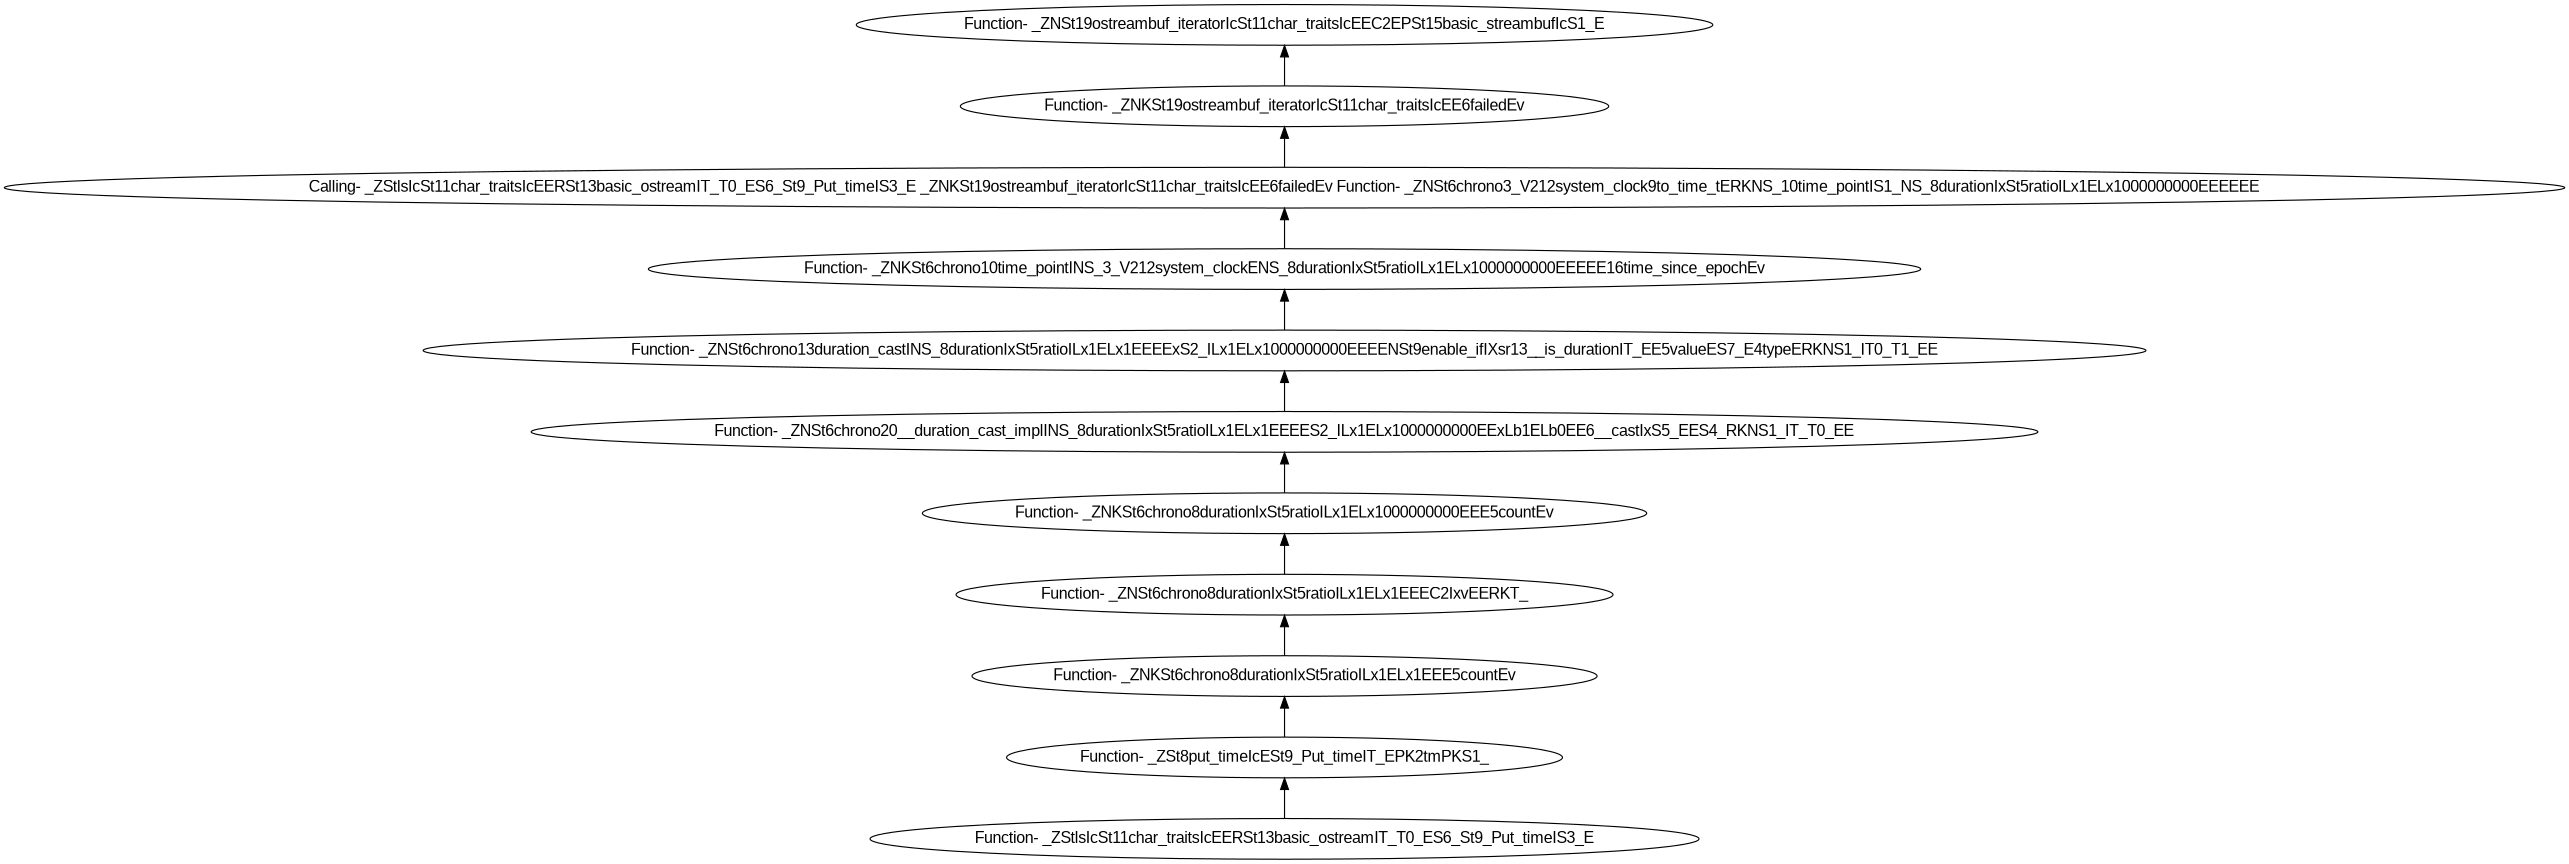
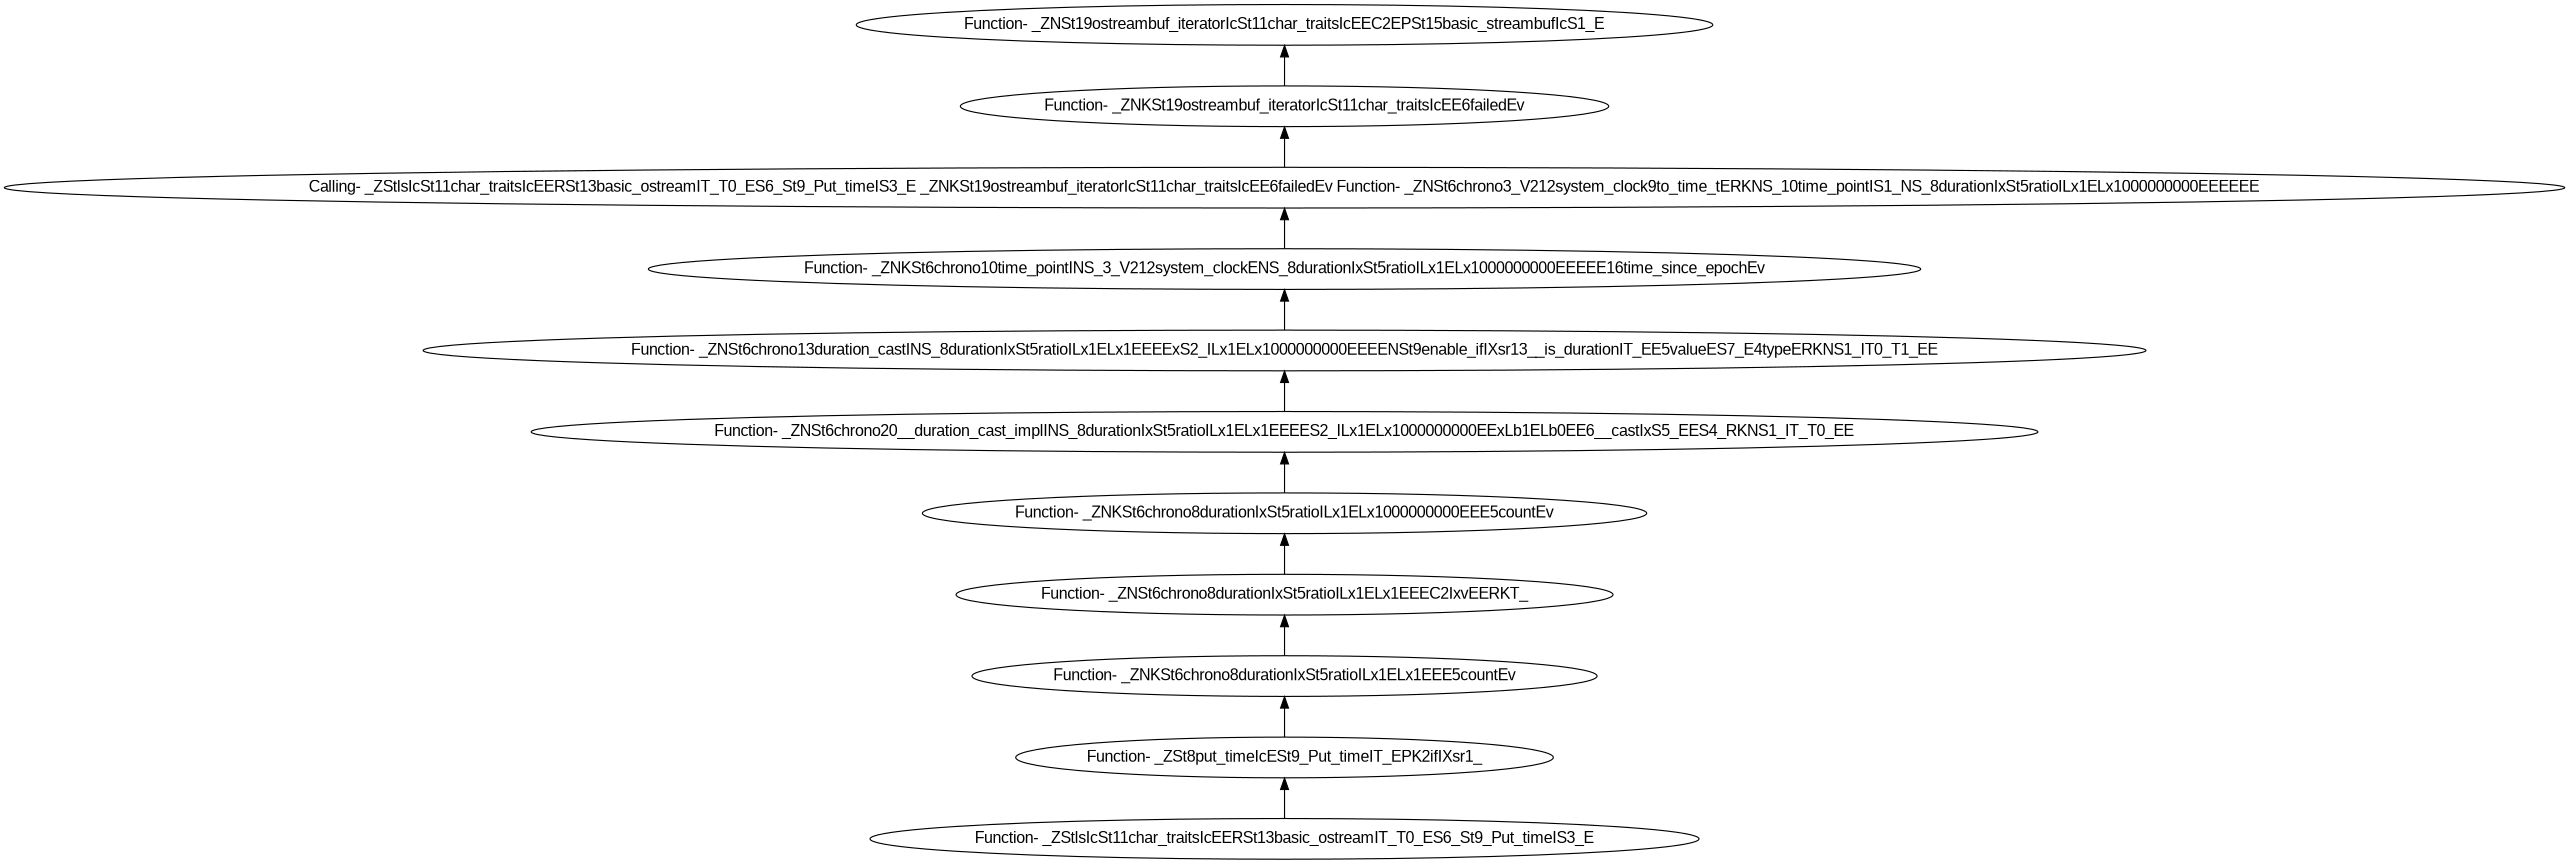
node "Function- _ZSt8put_timeIcESt9_Put_timeIT_EPK2tmPKS1_": label "Function- _ZSt8put_timeIcESt9_Put_timeIT_EPK2tmPKS1_" -> "Function- _ZSt8put_timeIcESt9_Put_timeIT_EPK2ifIXsr1_"
